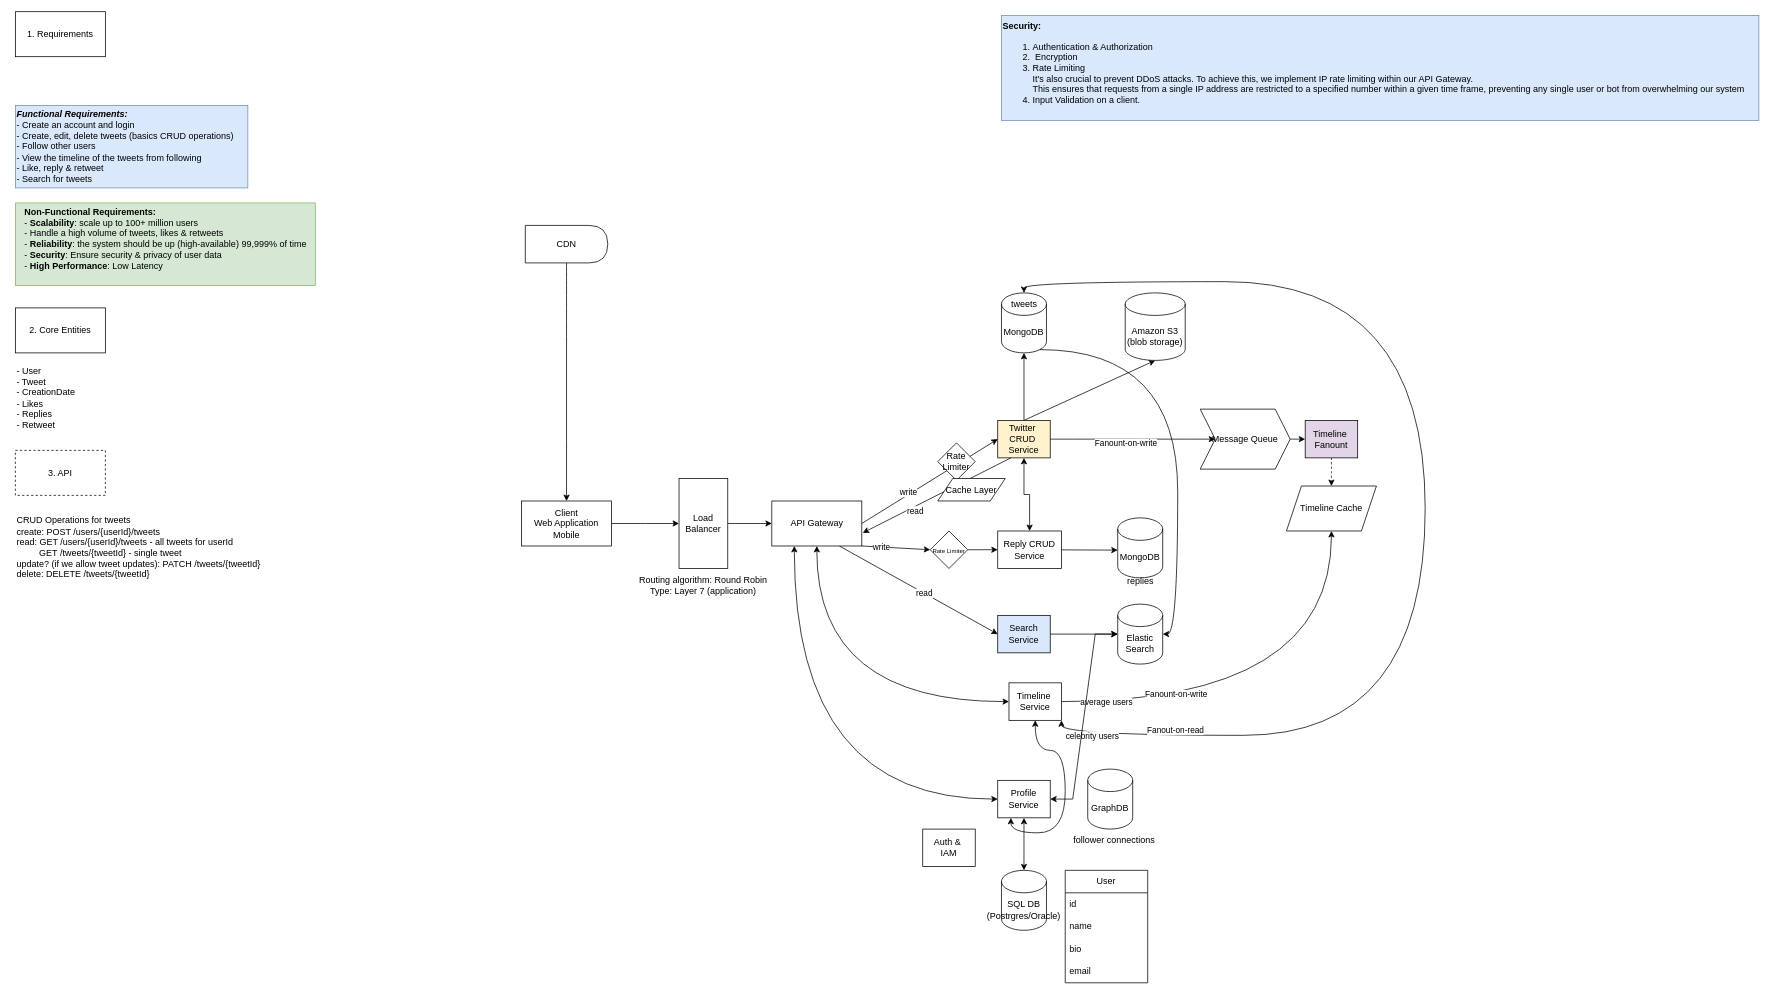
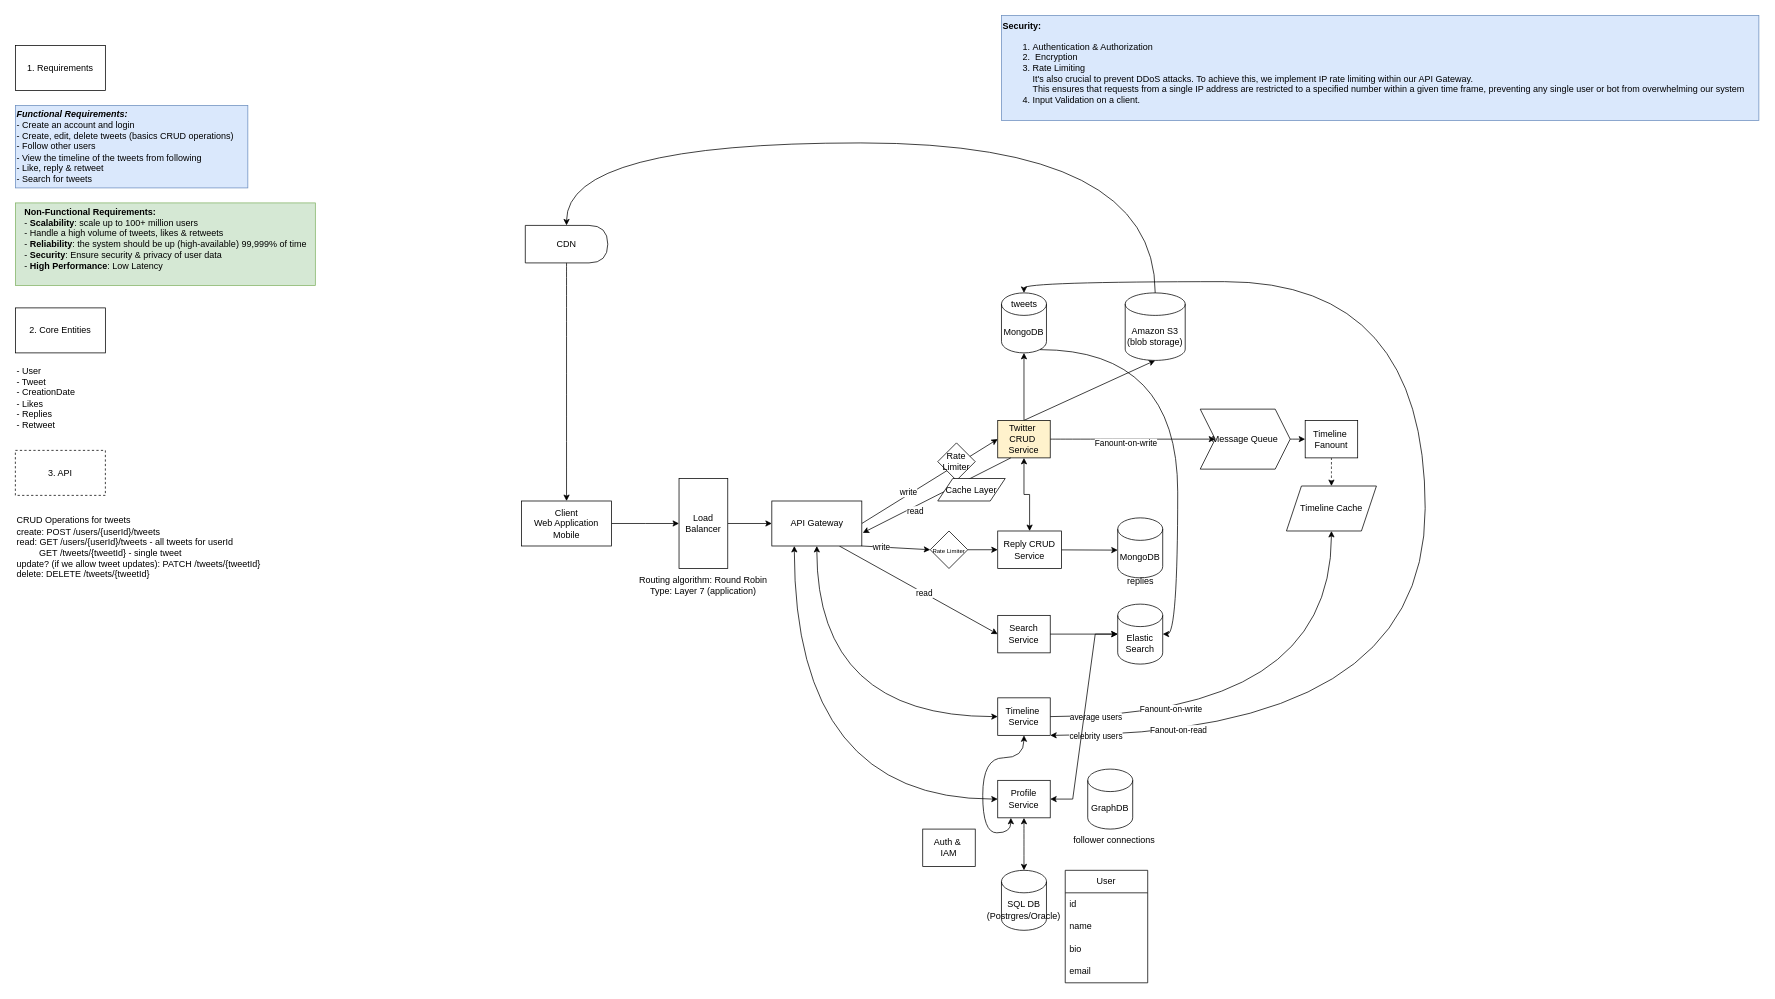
node "1. Requirements": moved (60, 34) -> (60, 68)
edge "Amazon S3 (blob storage)" -> "CDN": added
node "Timeline Fanount": fillcolor #e1d5e7 -> #ffffff
node "Search Service": fillcolor #dae8fc -> #ffffff
node "Timeline Service": moved (1035, 702) -> (1024, 717)
